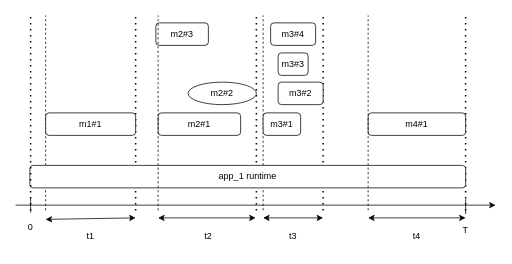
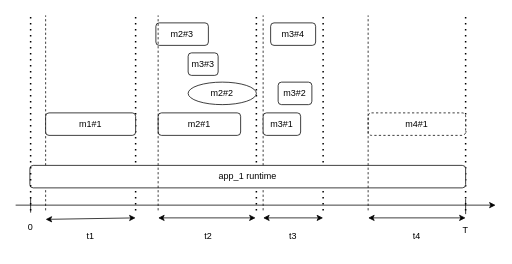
node "m3#3": moved (293, 64) -> (203, 64)
node "m3#2": size 45x23 -> 34x23
node "m4#1": style solid -> dashed
